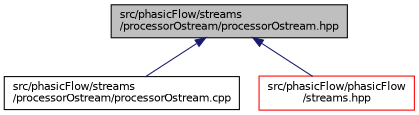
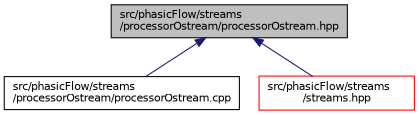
node "src/phasicFlow/phasicFlow /streams.hpp": label "src/phasicFlow/phasicFlow /streams.hpp" -> "src/phasicFlow/streams /streams.hpp"
